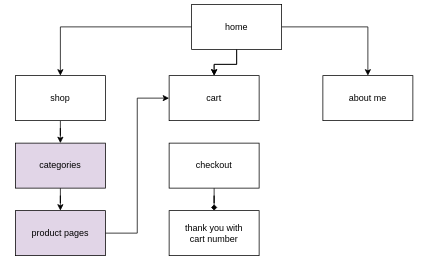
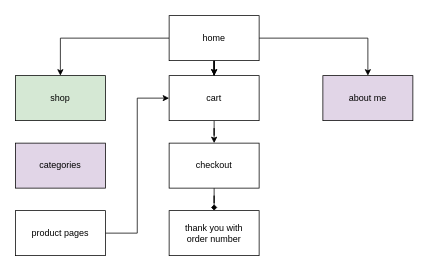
node "home": moved (237, 27) -> (214, 38)
node "shop": fillcolor #ffffff -> #d5e8d4
node "about me": fillcolor #ffffff -> #e1d5e7
edge "cart" -> "checkout": added
edge "shop" -> "categories": removed
edge "categories" -> "product pages": removed
node "product pages": fillcolor #e1d5e7 -> #ffffff
node "thank you with cart number": label "thank you with cart number" -> "thank you with order number"
